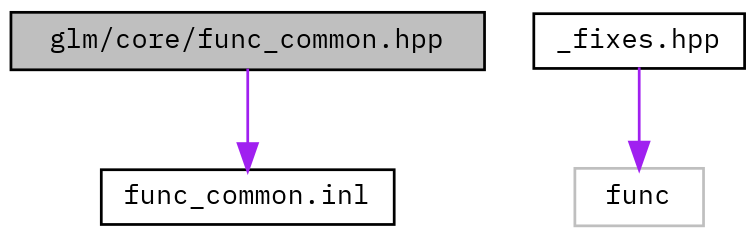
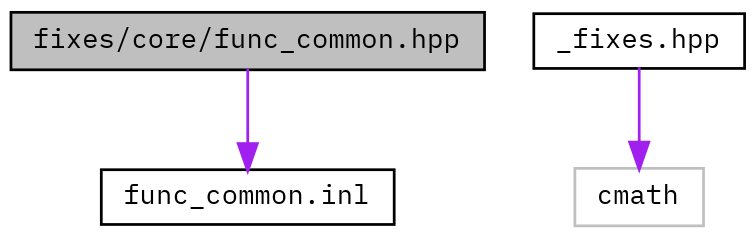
node "glm/core/func_common.hpp": label "glm/core/func_common.hpp" -> "fixes/core/func_common.hpp"
node "func": label "func" -> "cmath"
